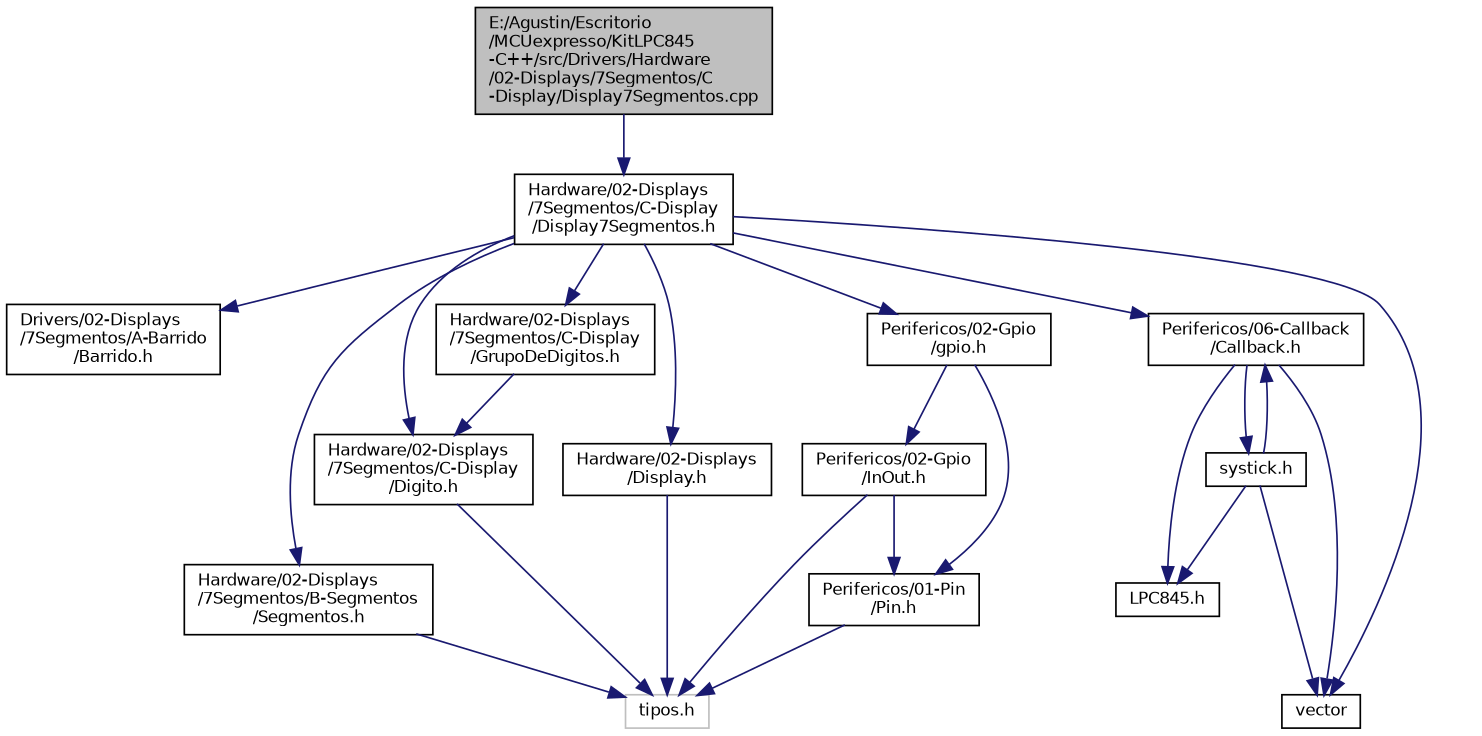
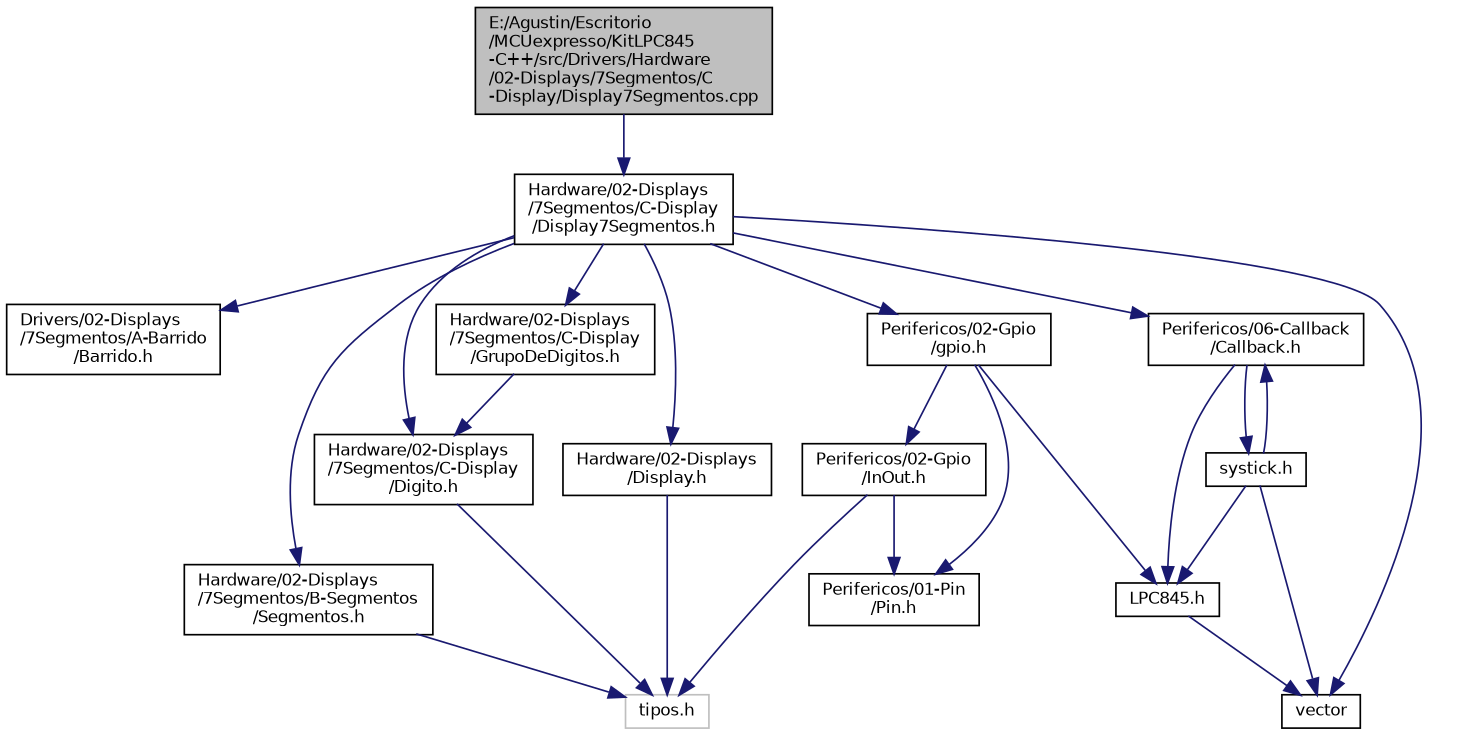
edge "Perifericos/02-Gpio /gpio.h" -> "LPC845.h": added
edge "Perifericos/06-Callback /Callback.h" -> "vector": now "LPC845.h" -> "vector"
edge "Perifericos/01-Pin /Pin.h" -> "tipos.h": removed
